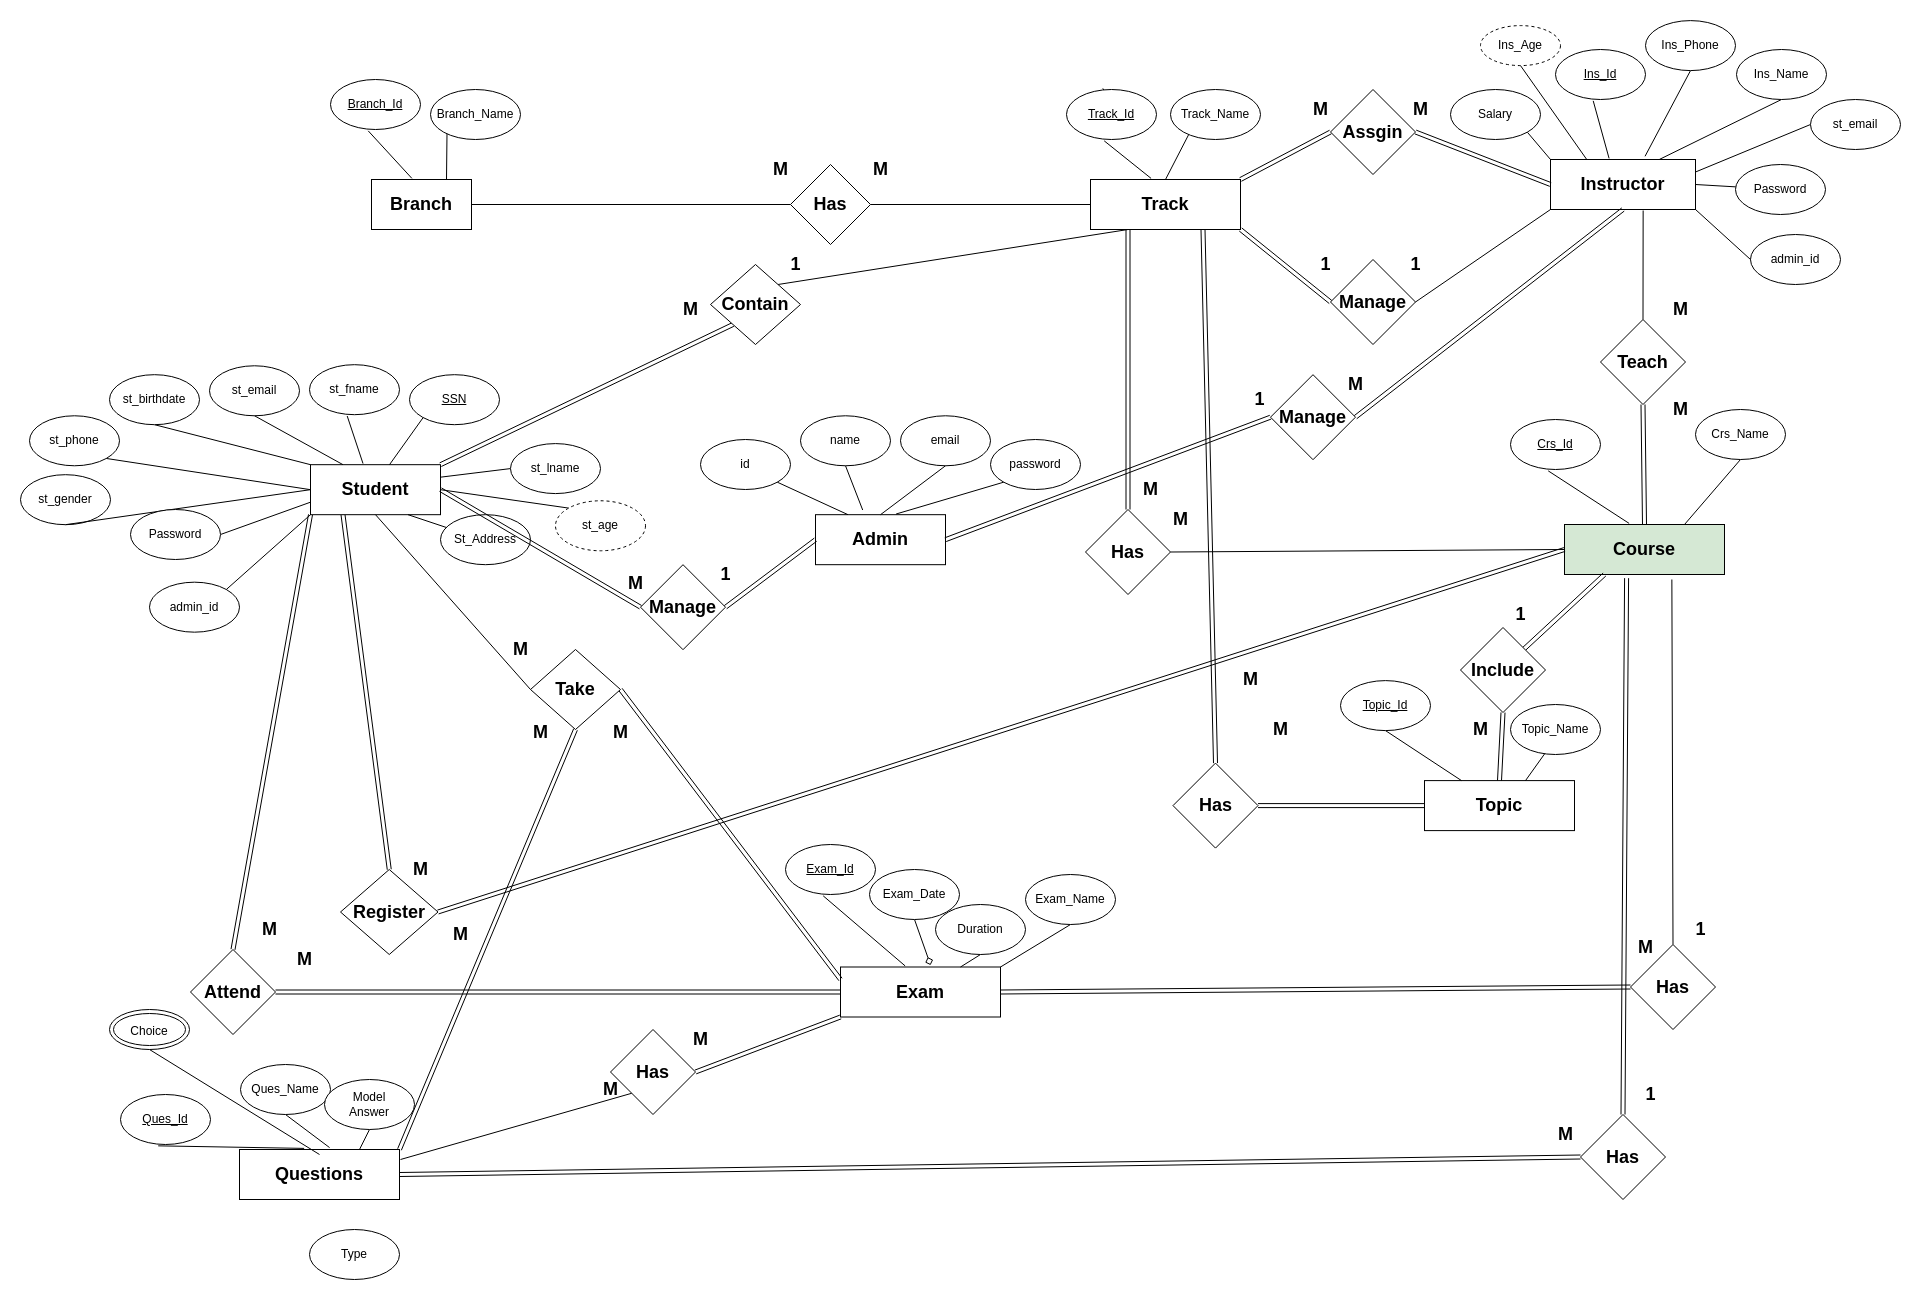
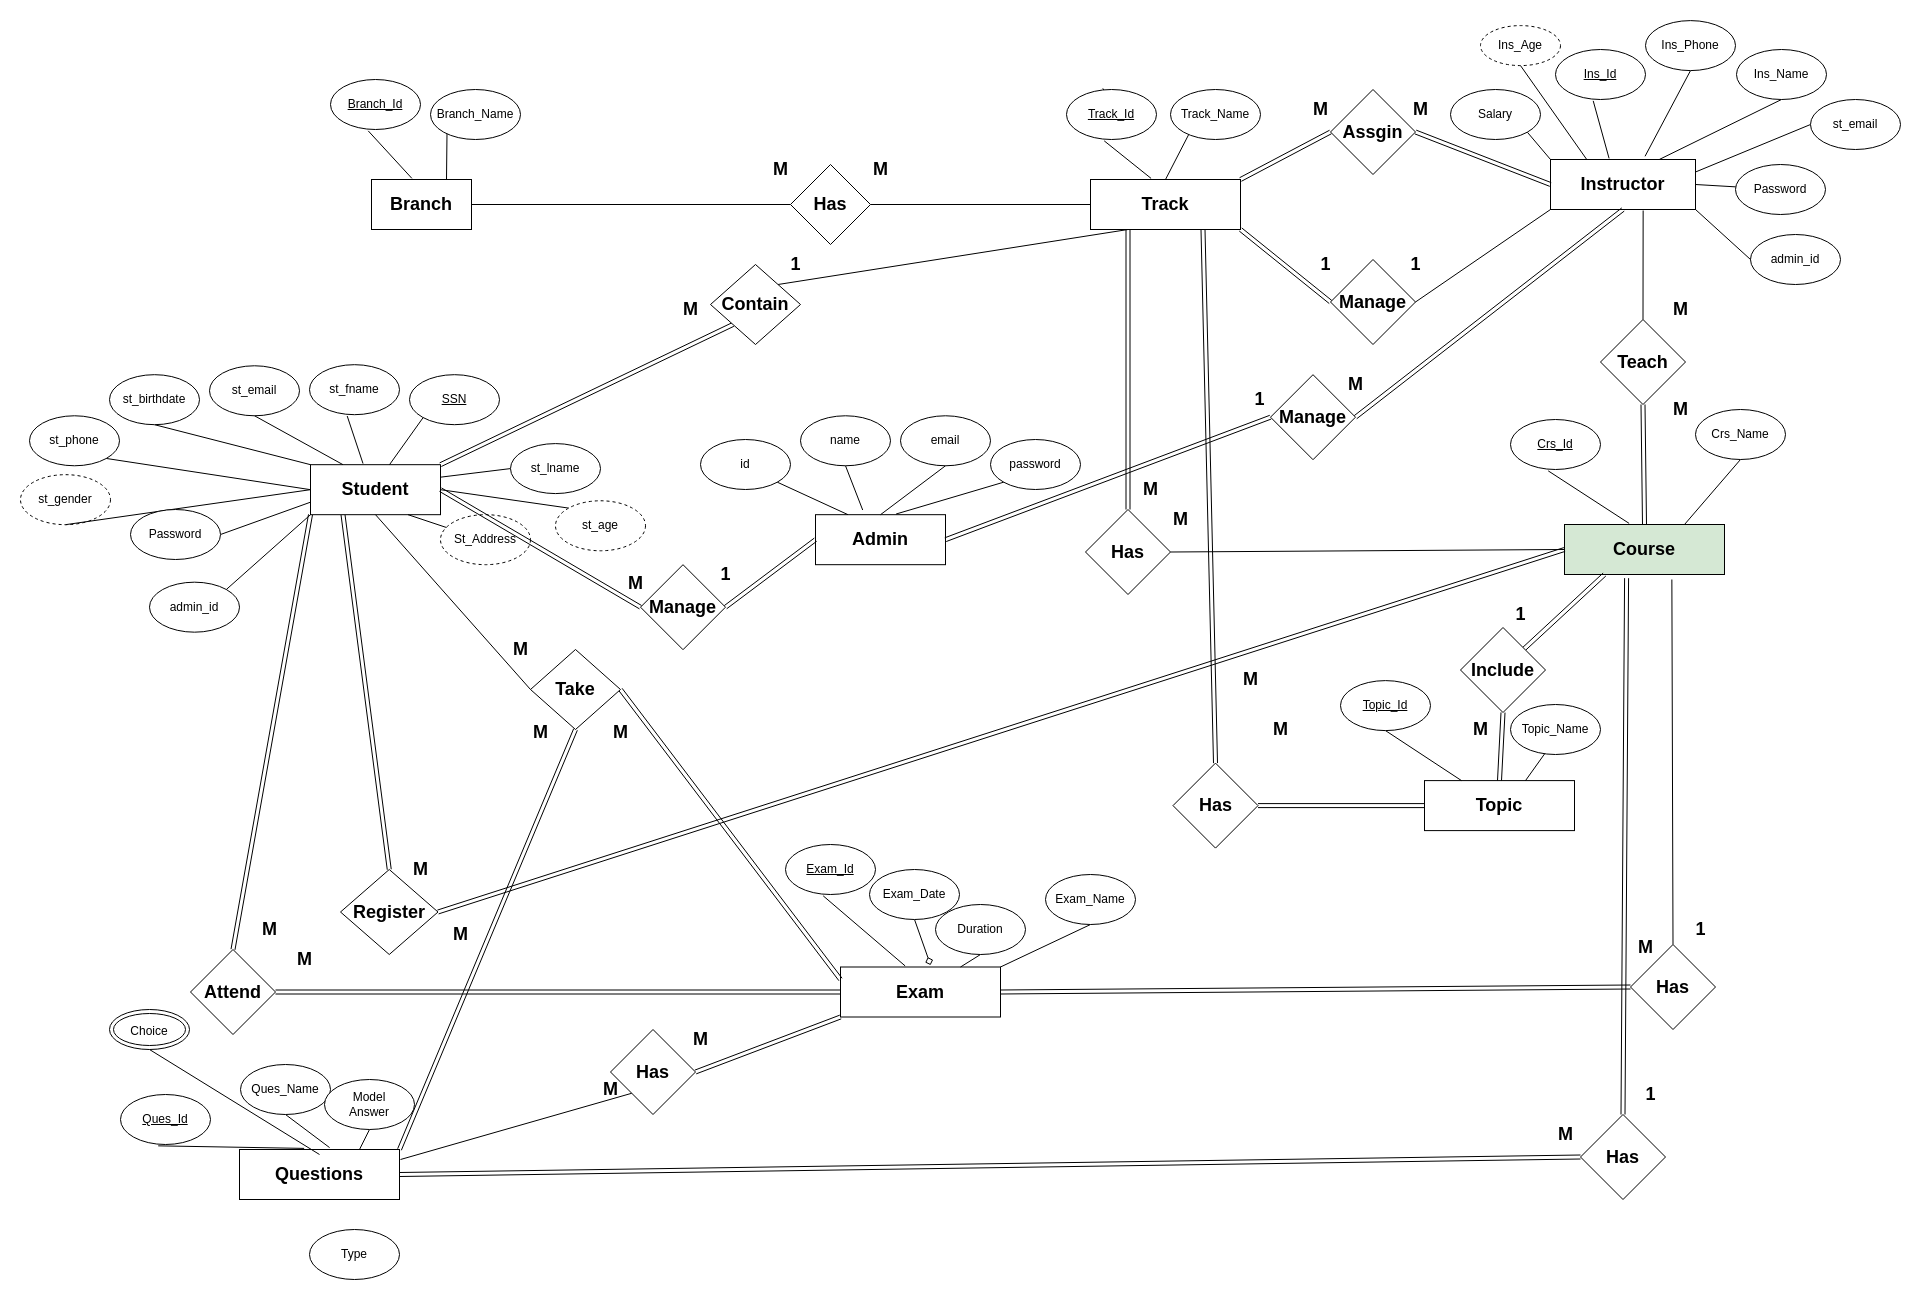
node "st_gender": style solid -> dashed
node "St_Address": style solid -> dashed
node "Exam_Name": moved (1071, 900) -> (1091, 900)
